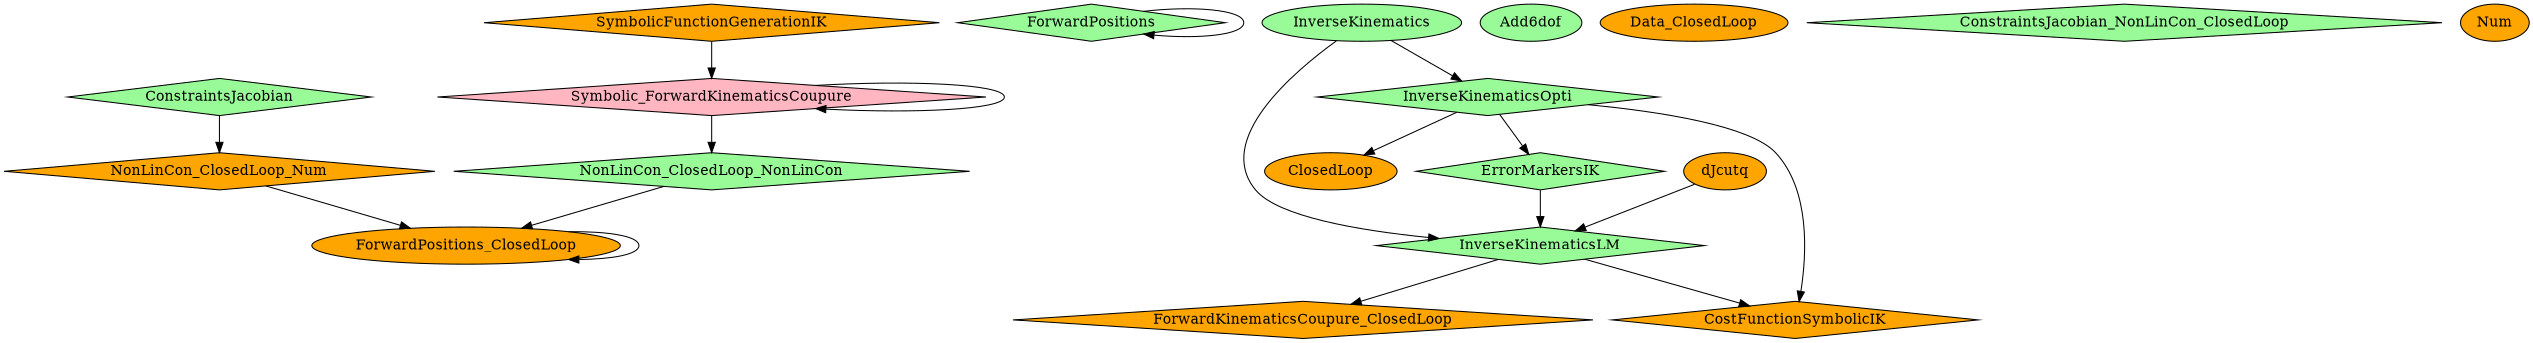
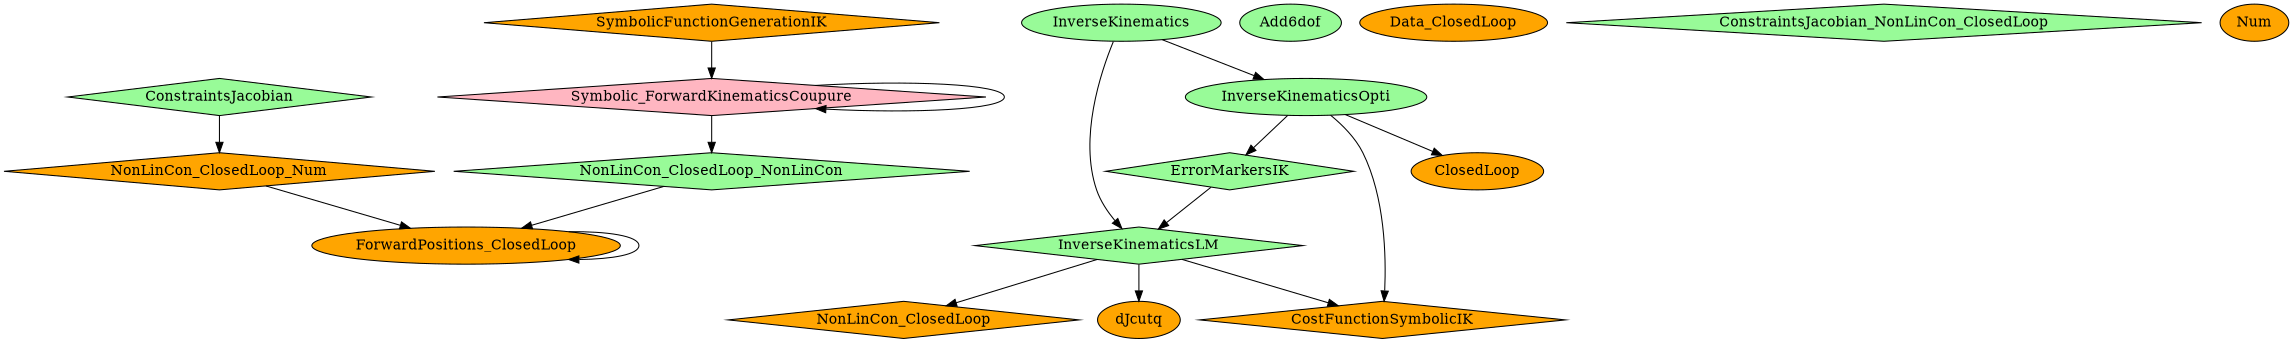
node "ForwardPositions": removed
node "InverseKinematicsOpti": shape diamond -> ellipse
edge "dJcutq" -> "InverseKinematicsLM": reversed
node "ForwardKinematicsCoupure_ClosedLoop": label "ForwardKinematicsCoupure_ClosedLoop" -> "NonLinCon_ClosedLoop"
